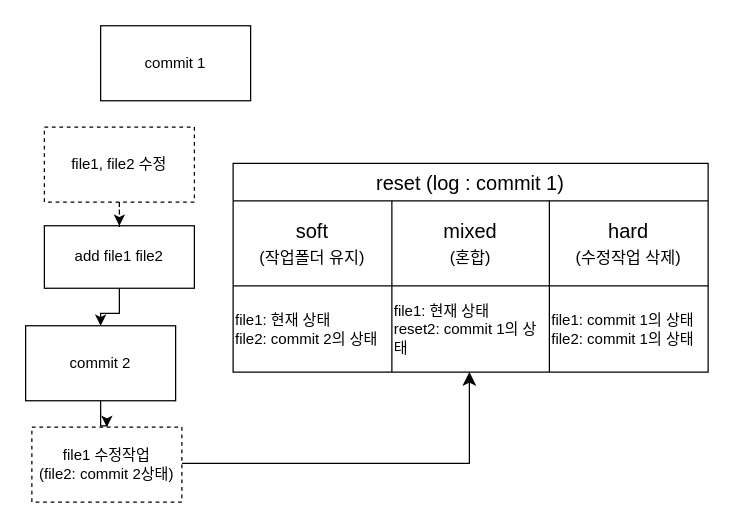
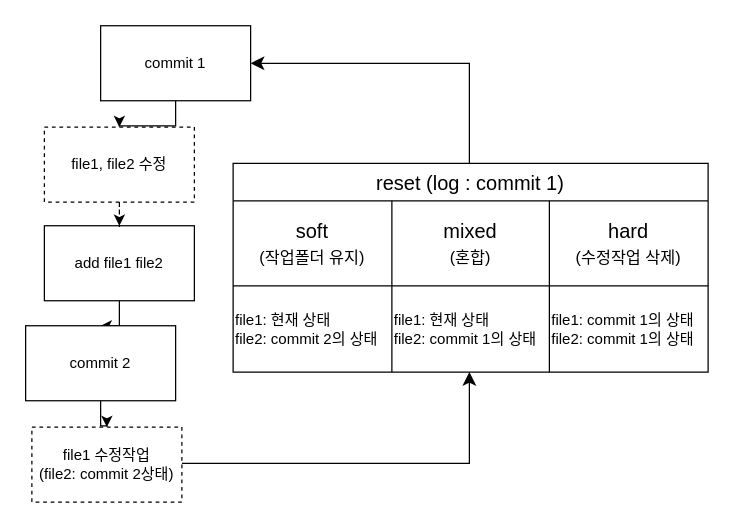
edge "reset (log : commit 1)" -> "commit 1": added
edge "commit 1" -> "file1, file2 수정": added
node "add file1 file2": size 150x63 -> 150x75
node "file1: 현재 상태 reset2: commit 1의 상태": label "file1: 현재 상태 reset2: commit 1의 상태" -> "file1: 현재 상태 file2: commit 1의 상태"
